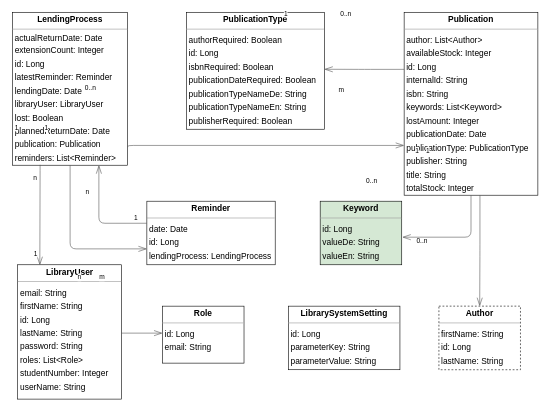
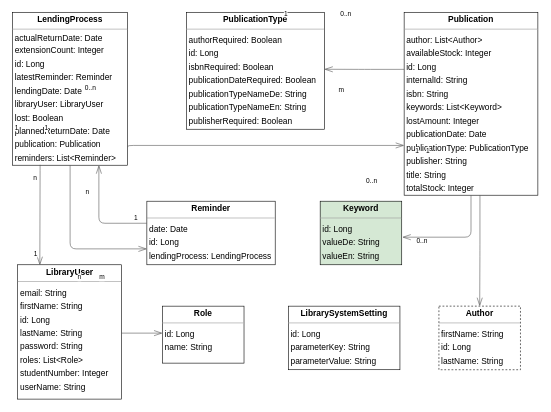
node "Role id: Long email: String": label "Role id: Long email: String" -> "Role id: Long name: String"
